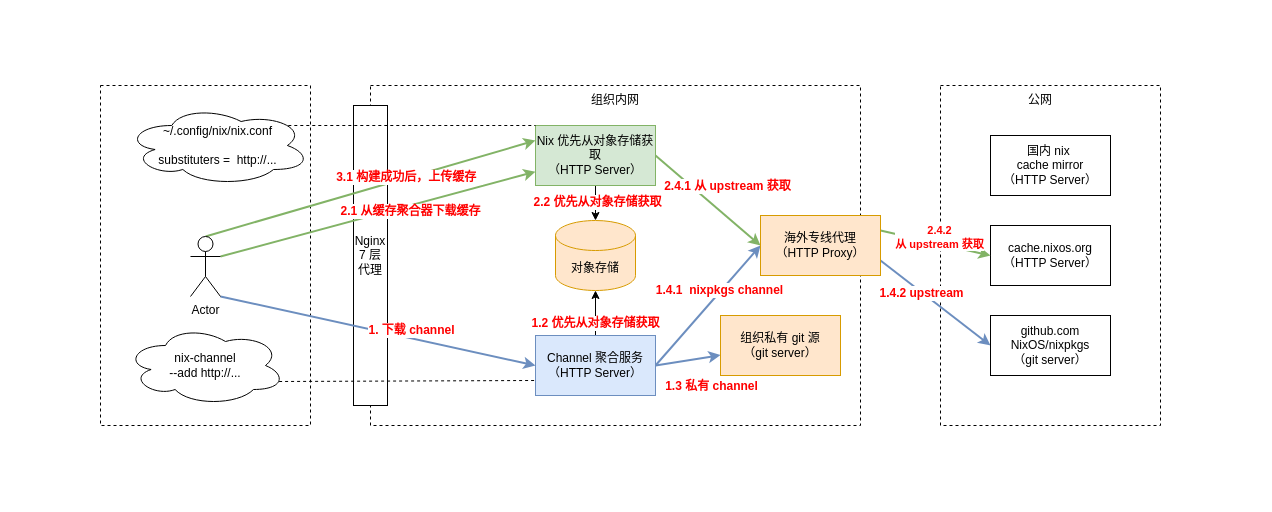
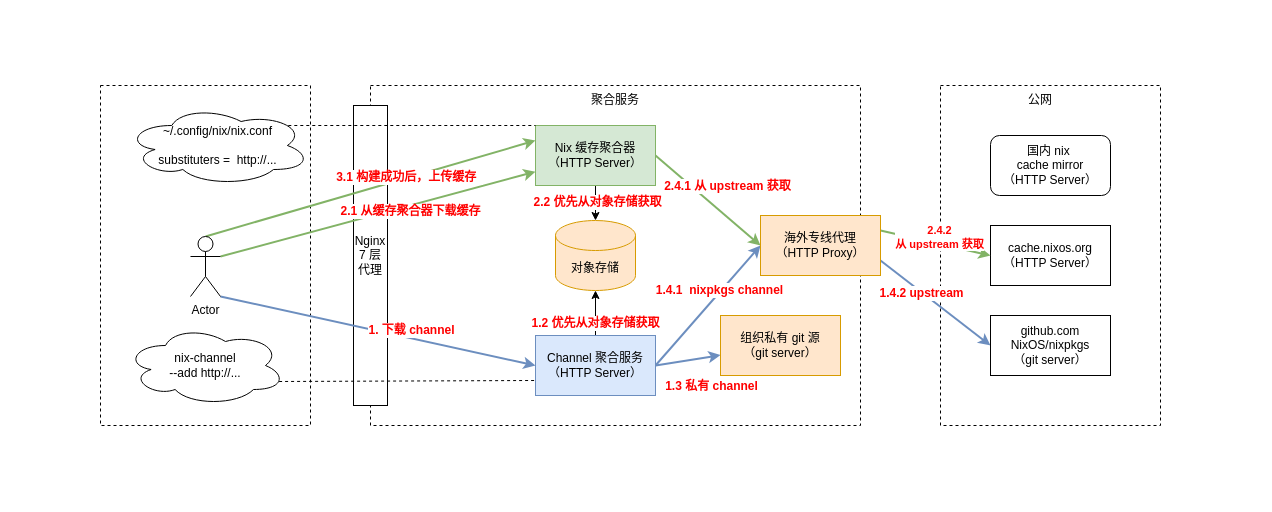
node "组织内网": label "组织内网" -> "聚合服务"
node "Nix 优先从对象存储获取 （HTTP Server）": label "Nix 优先从对象存储获取 （HTTP Server）" -> "Nix 缓存聚合器 （HTTP Server）"
node "国内 nix cache mirror （HTTP Server）": shape rectangle -> rounded rectangle
